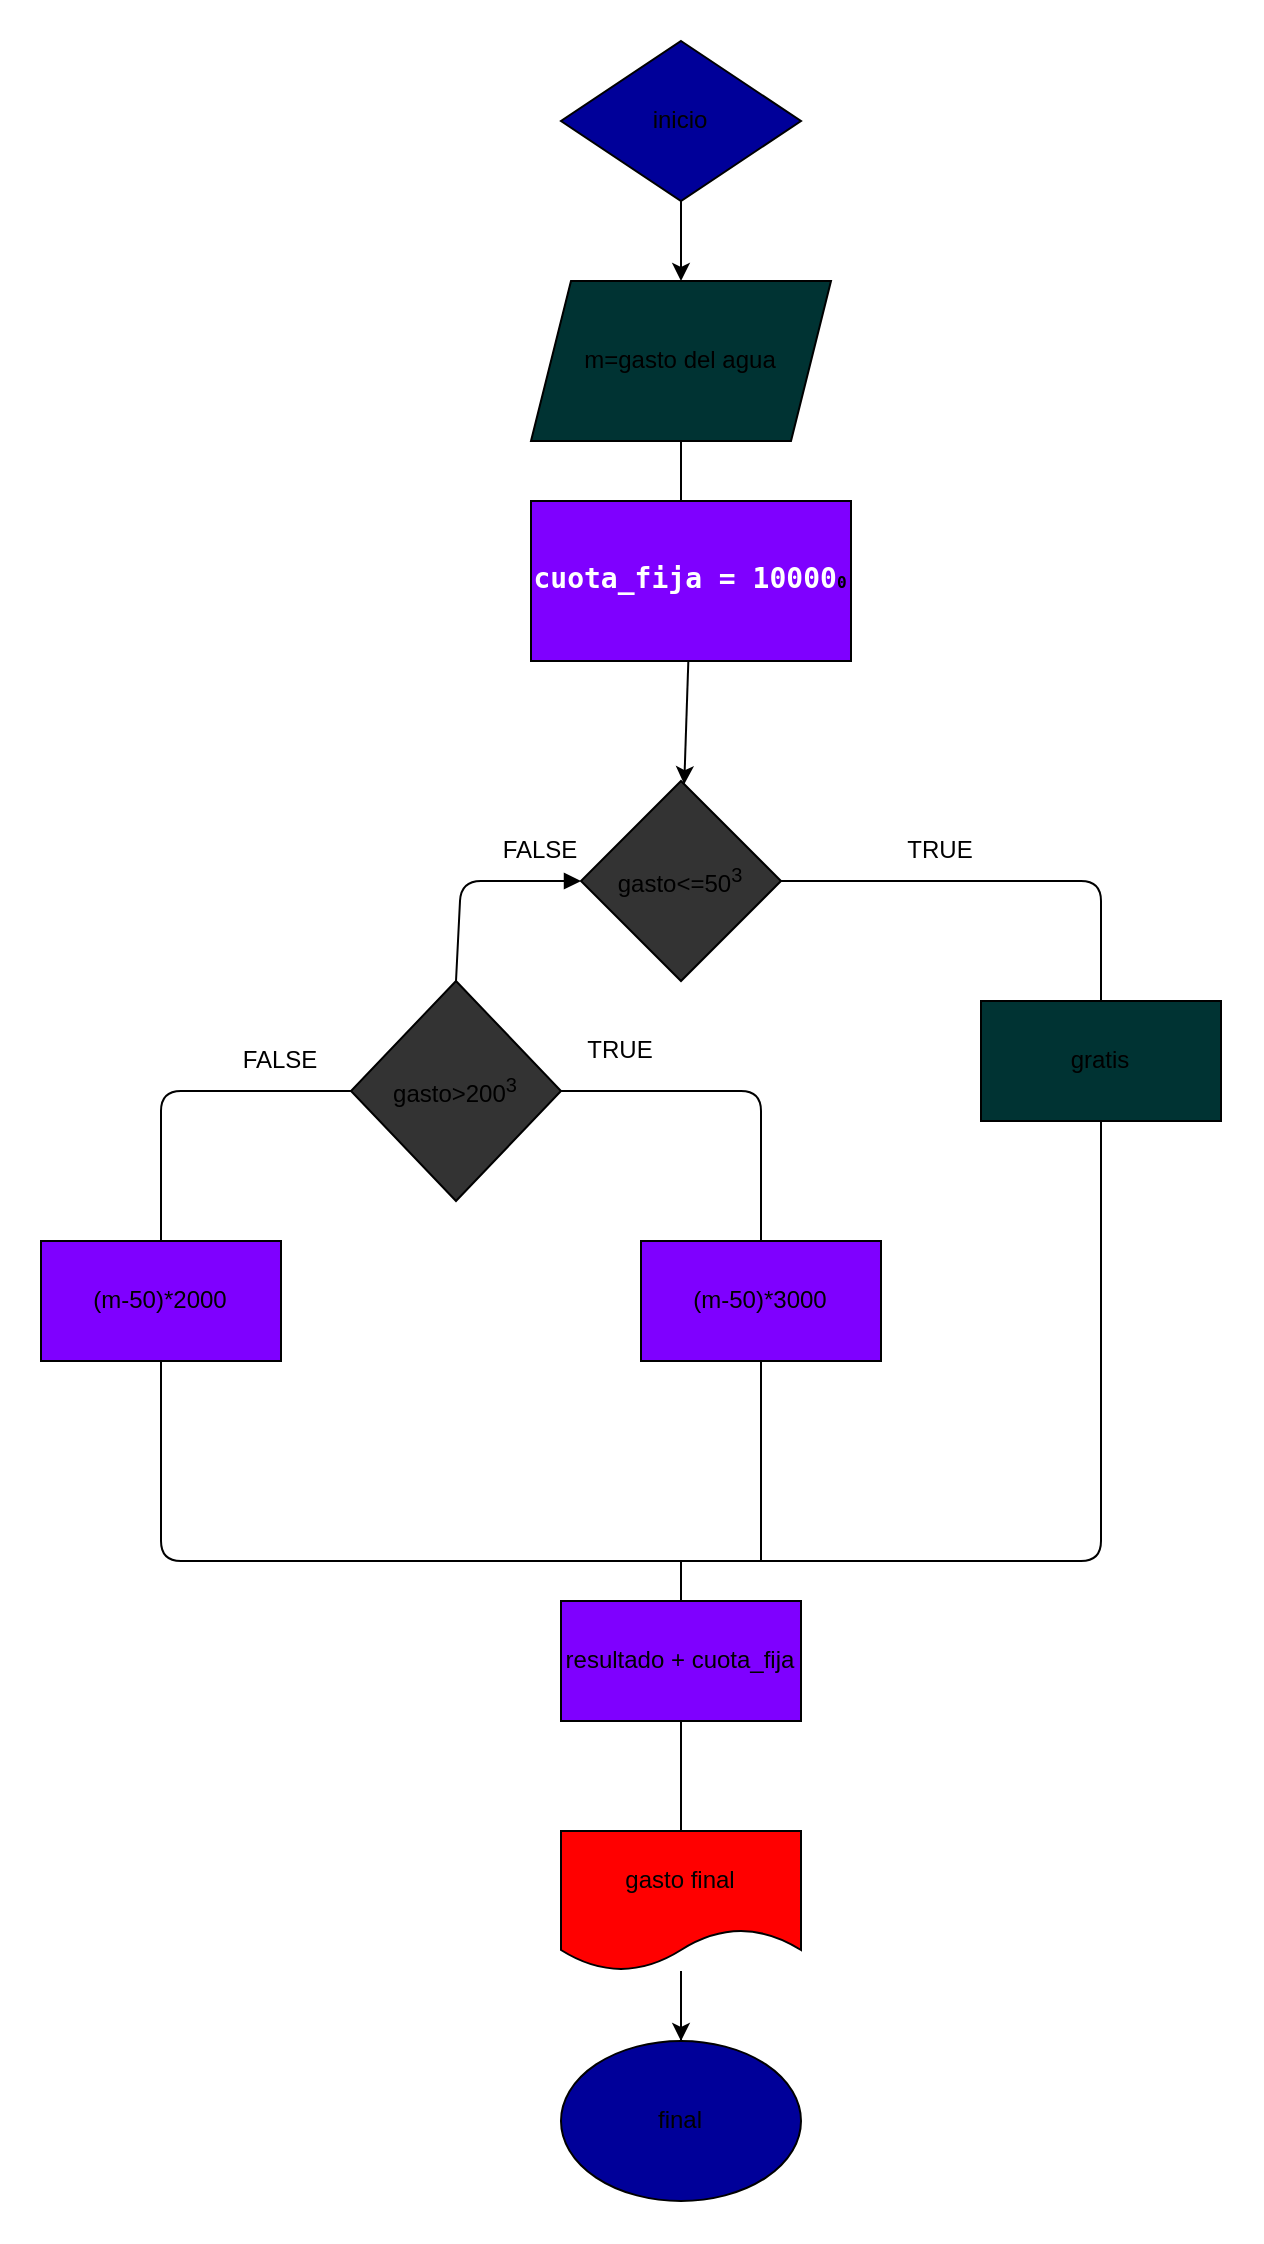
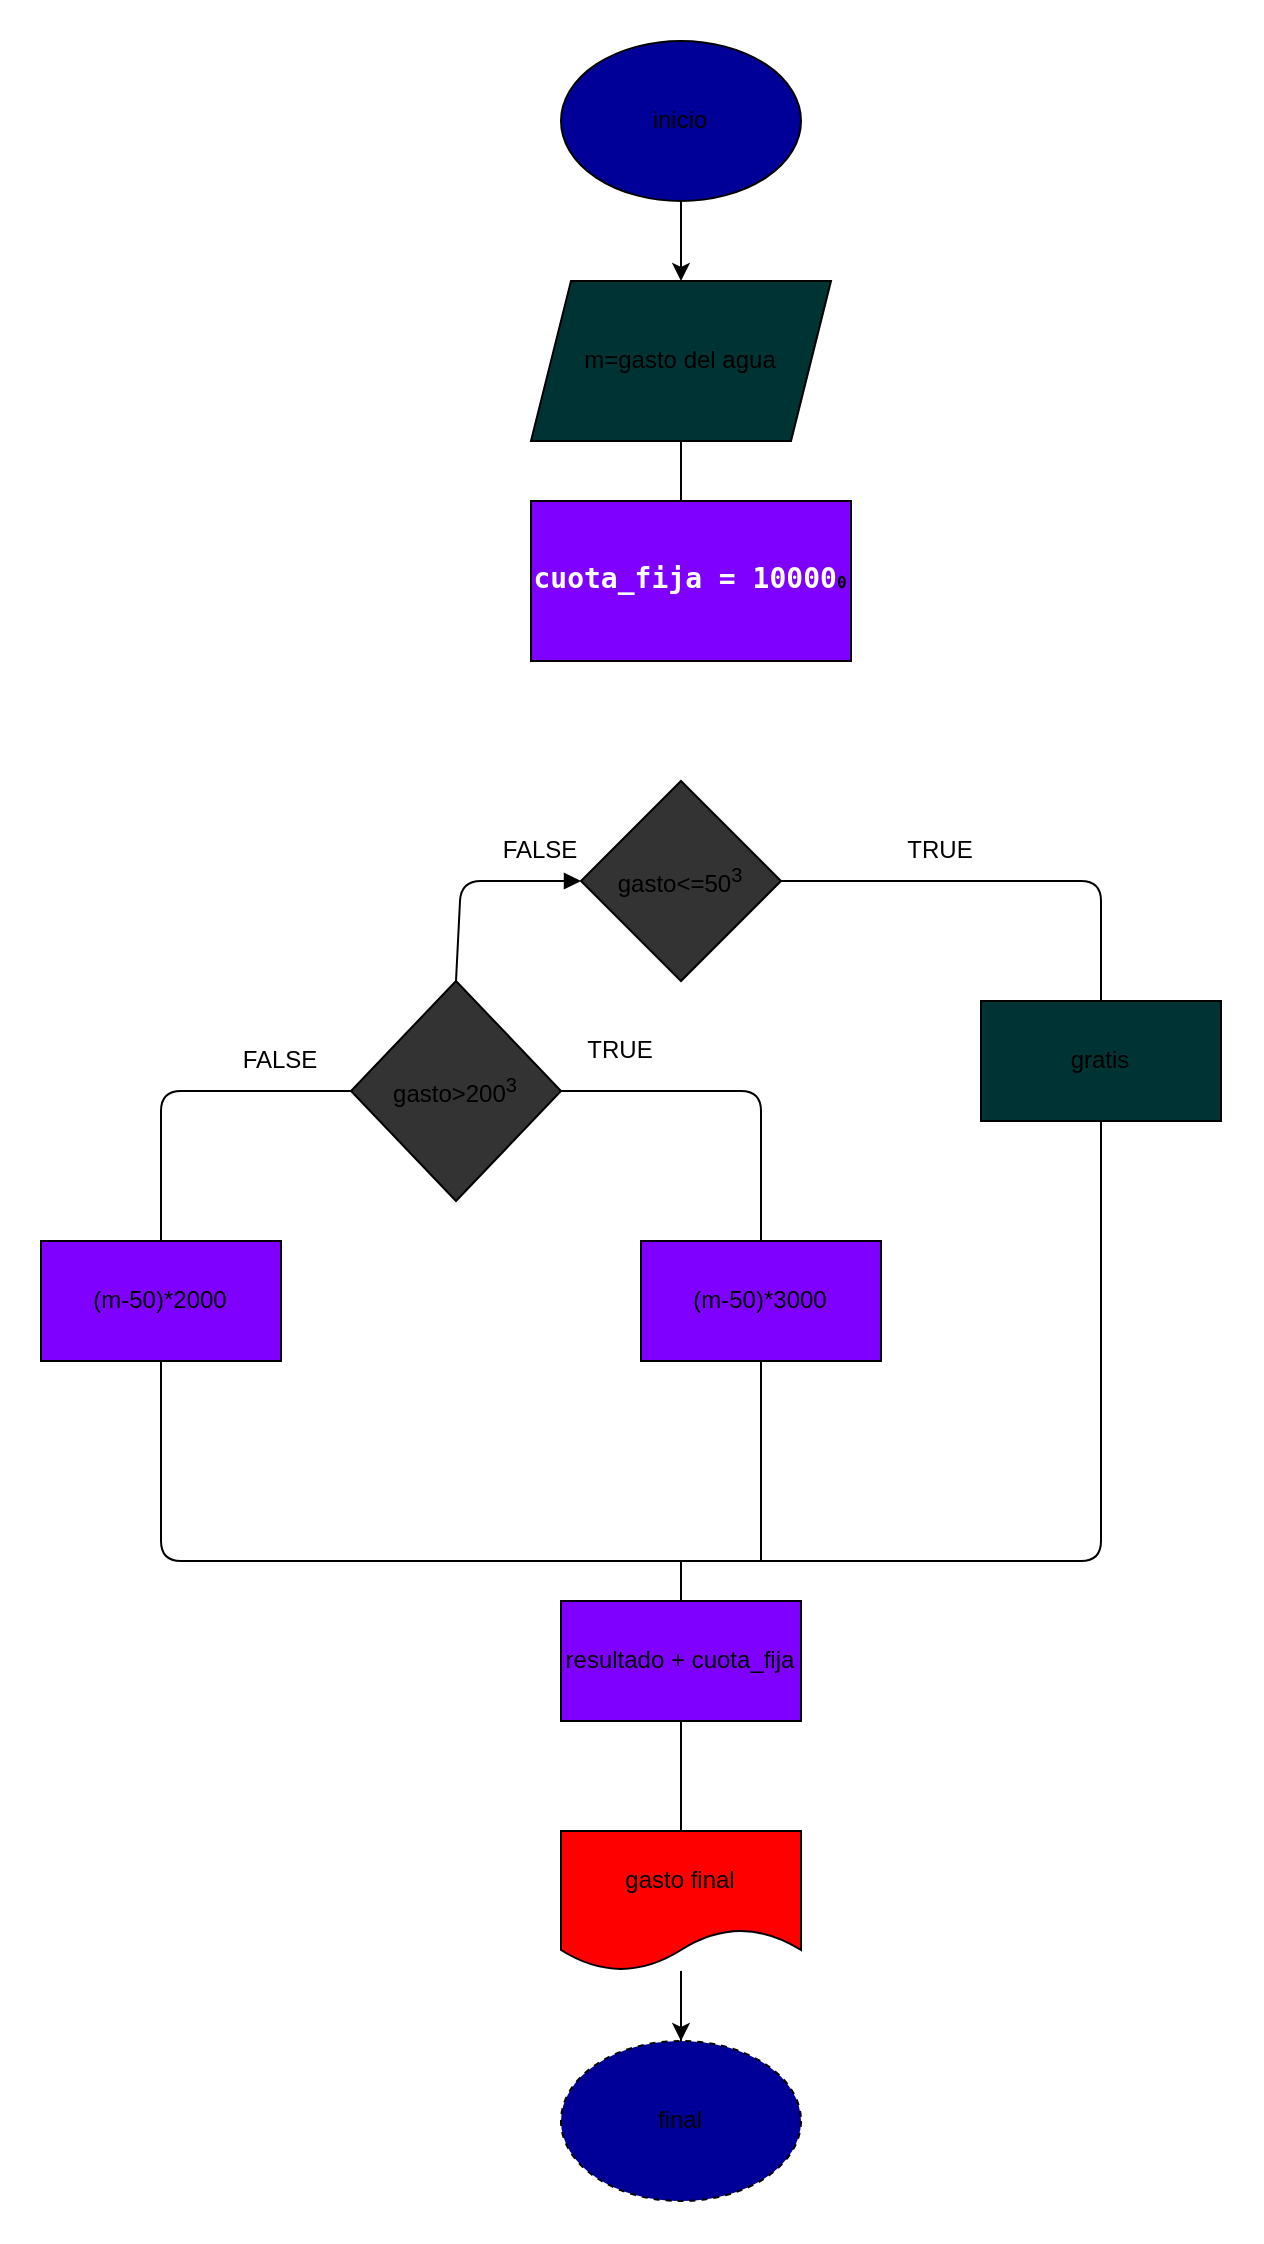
node "inicio": shape diamond -> ellipse
edge "cuota_fija = 100000" -> "gasto<=503": removed
node "final": style solid -> dashed
